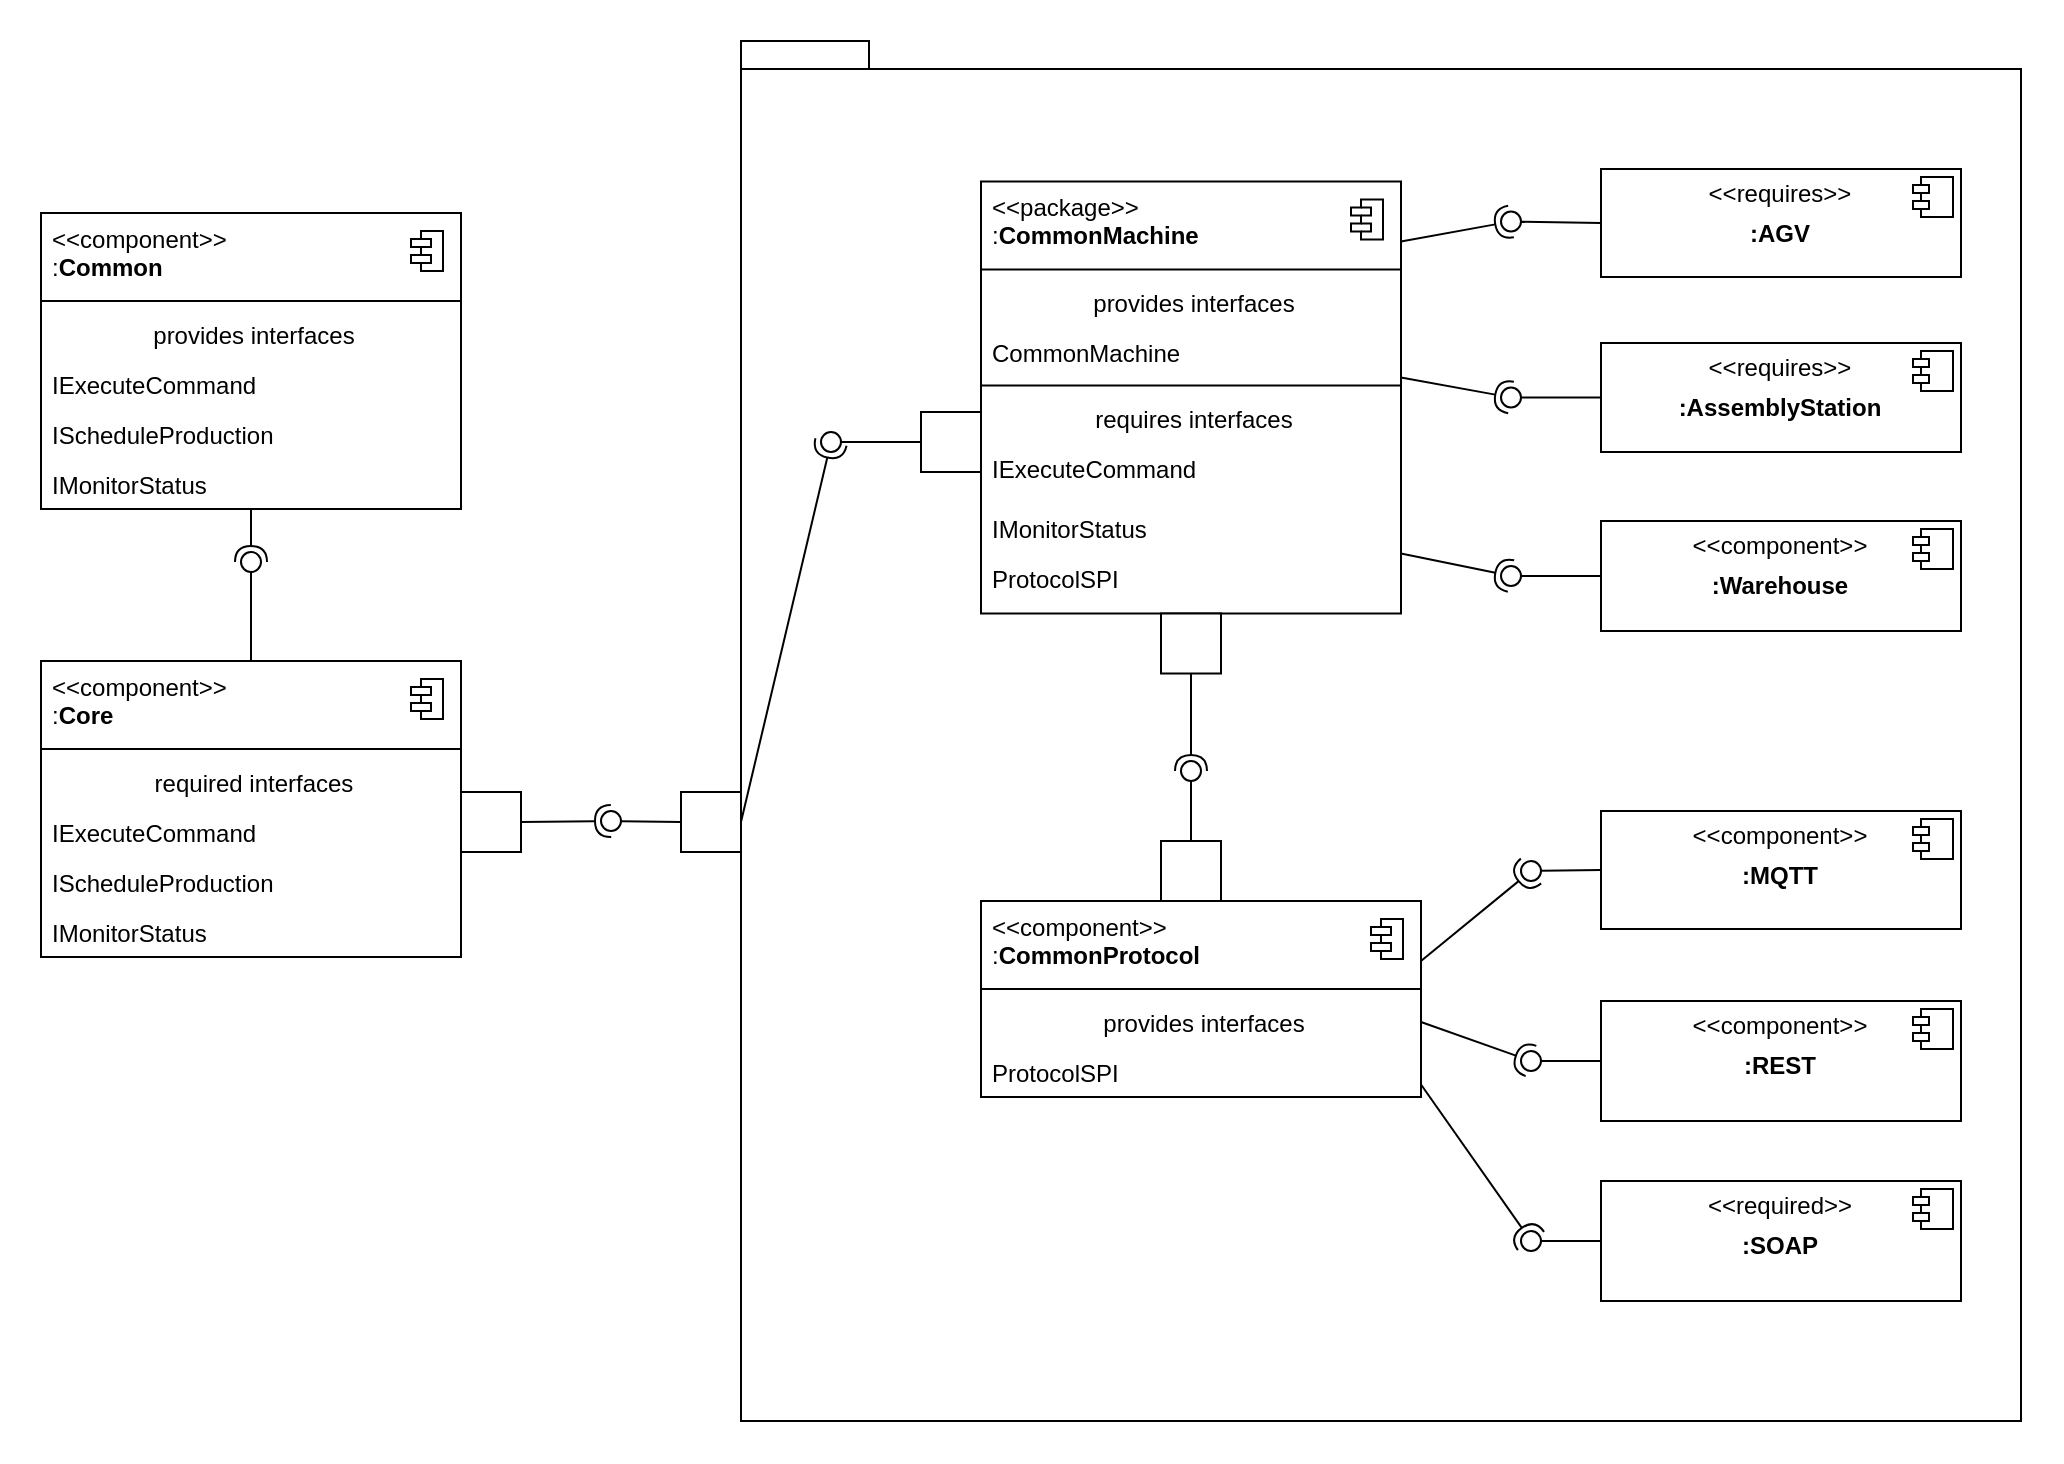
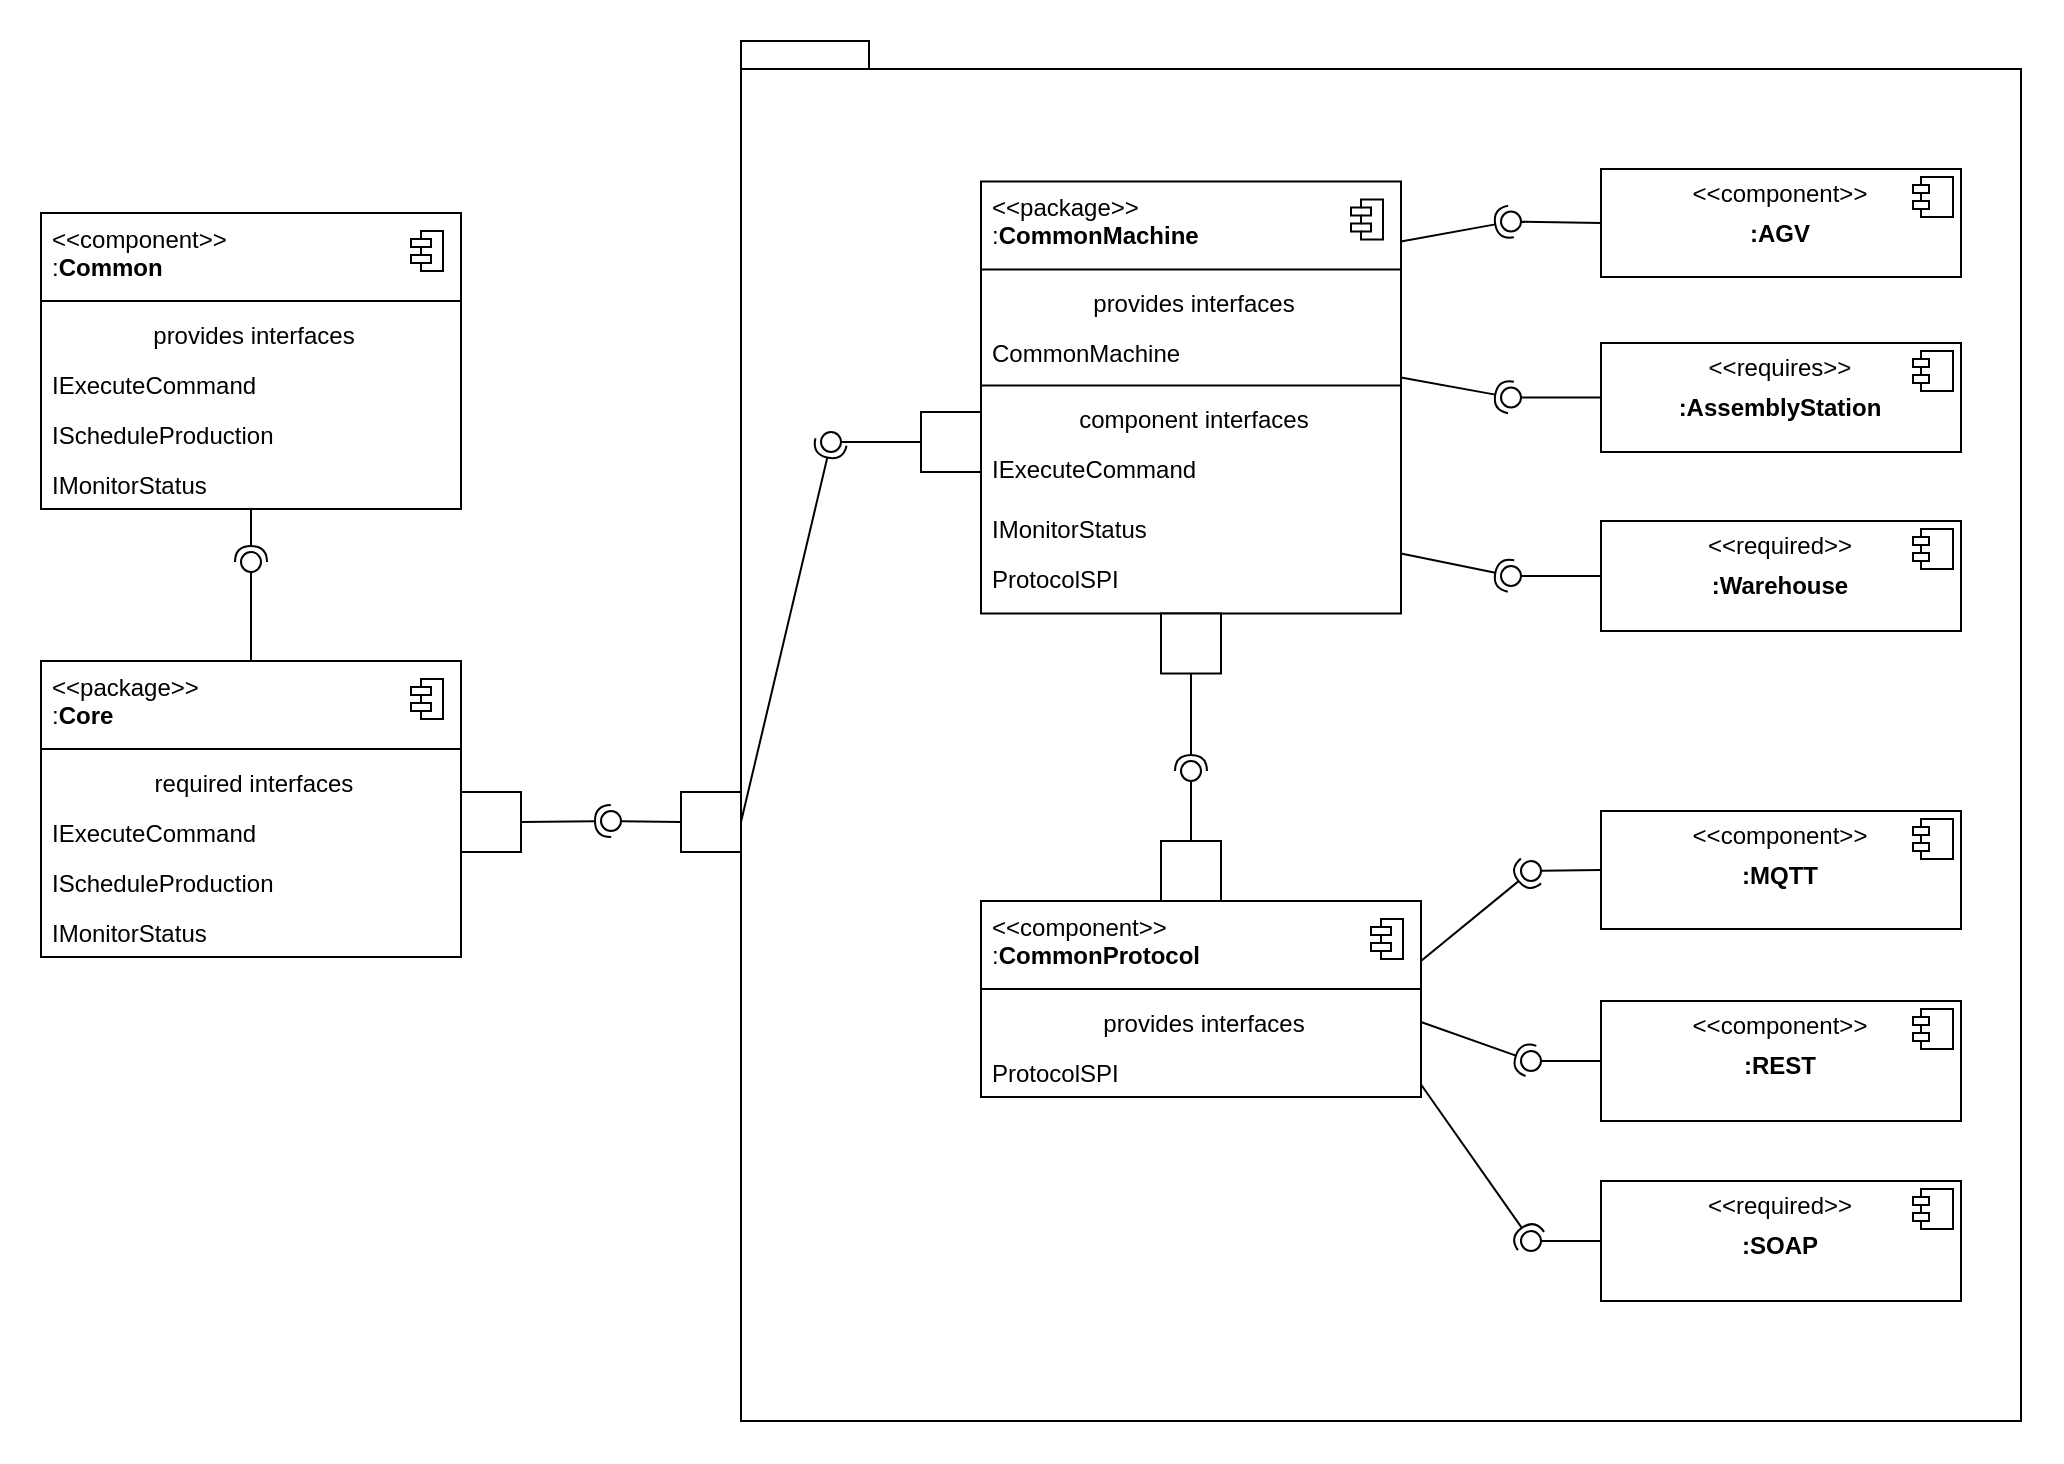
node "<<requires>> :AGV": label "<<requires>> :AGV" -> "<<component>> :AGV"
node "requires interfaces": label "requires interfaces" -> "component interfaces"
node "<<component>> :Warehouse": label "<<component>> :Warehouse" -> "<<required>> :Warehouse"
node "<<component>> :Core": label "<<component>> :Core" -> "<<package>> :Core"
